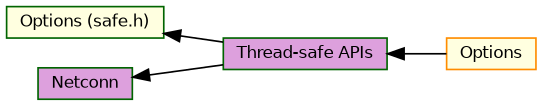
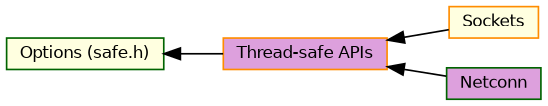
node "Thread-safe APIs": color darkgreen -> darkorange
node "Options": label "Options" -> "Sockets"
edge "Thread-safe APIs" -> "Netconn": reversed
